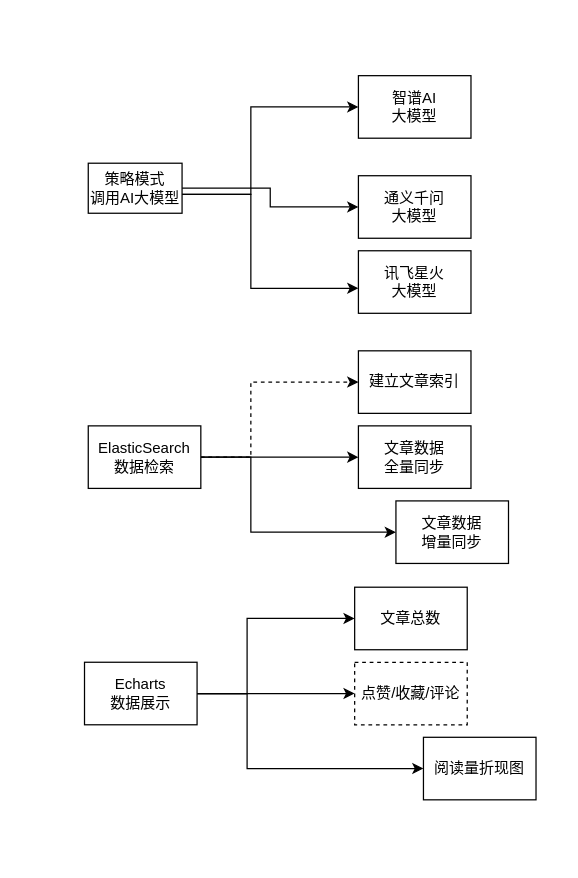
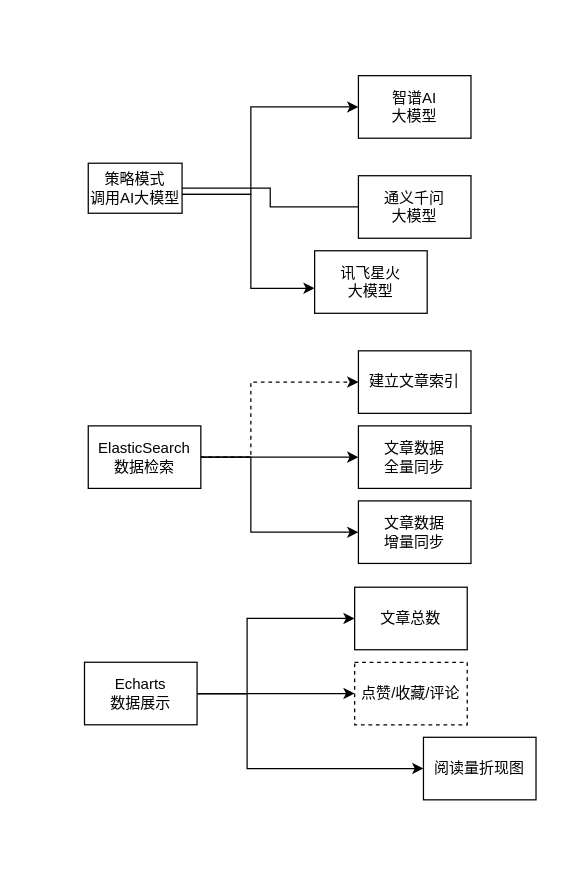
edge "策略模式 调用AI大模型" -> "通义千问 大模型": arrowhead classic -> none
node "讯飞星火 大模型": moved (414, 282) -> (371, 282)
node "文章数据 增量同步": moved (452, 532) -> (414, 532)
